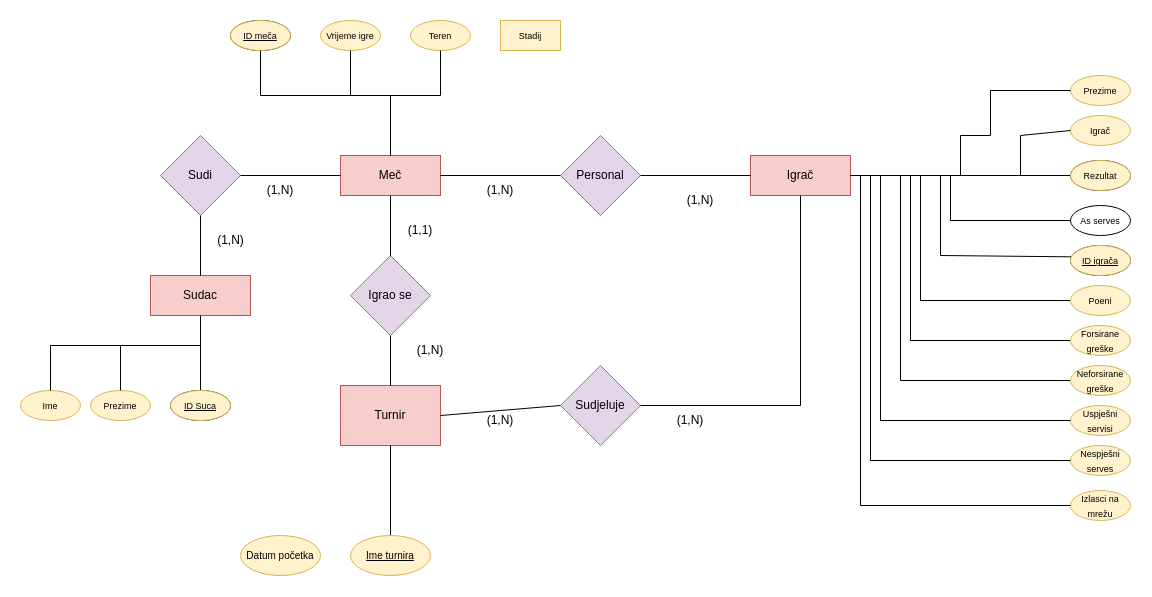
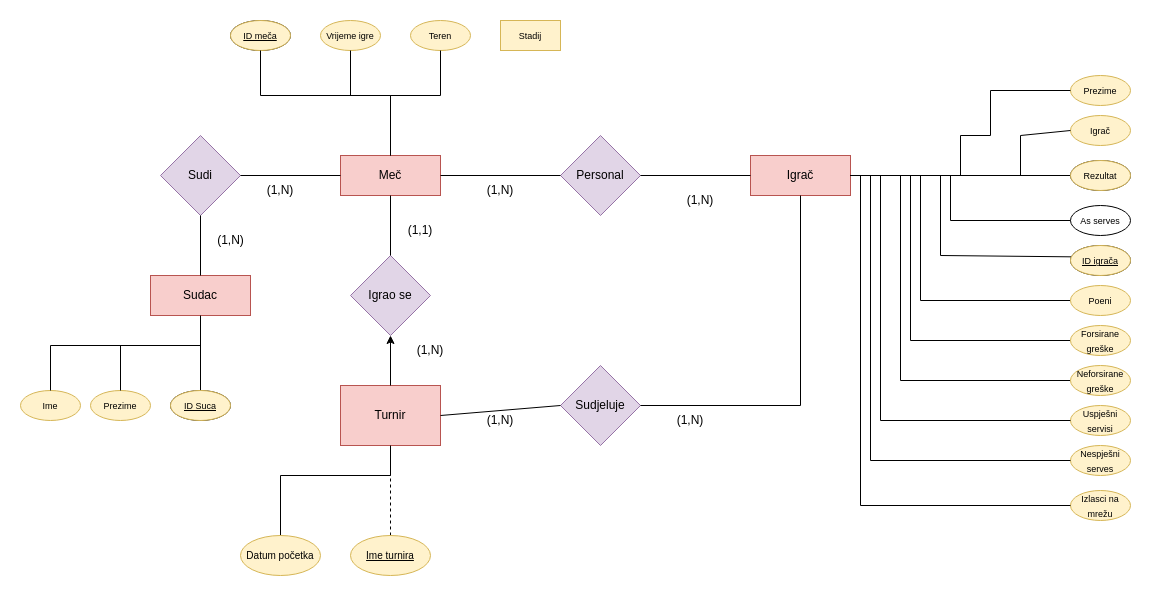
edge "Igrao se" -- "Turnir": arrowhead none -> classic
edge "Turnir" -- "Datum početka": added
edge "Turnir" -- "Ime turnira": style solid -> dashed
